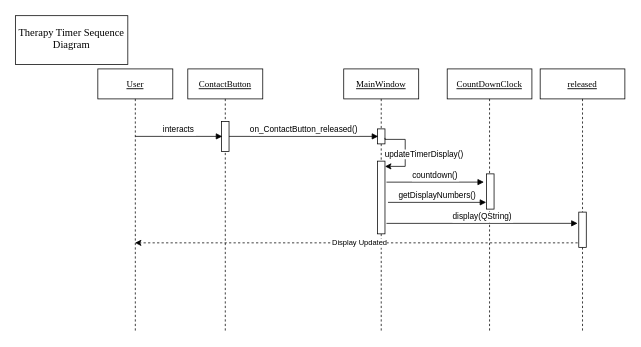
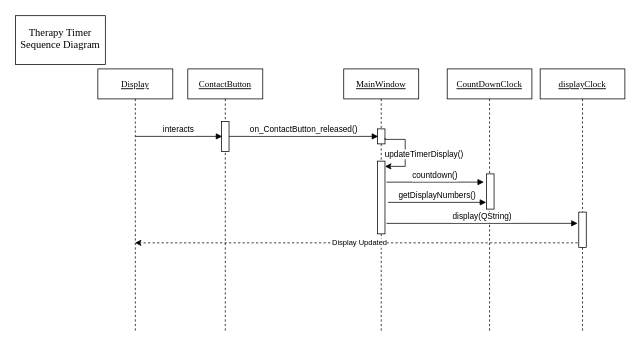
node "Therapy Timer Sequence Diagram": size 113x49 -> 90x49
node "User": label "User" -> "Display"
node "released": label "released" -> "displayClock"
